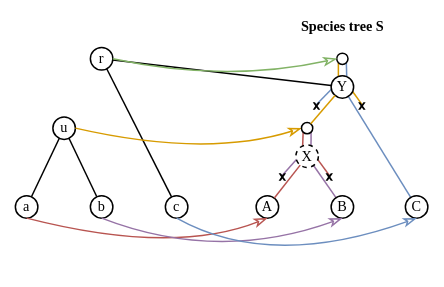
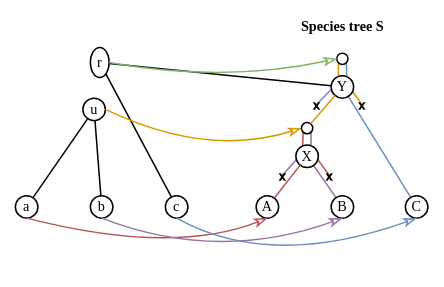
node "r": size 23x23 -> 19x30
node "u": moved (64, 128) -> (94, 109)
node "X": style dashed -> solid
